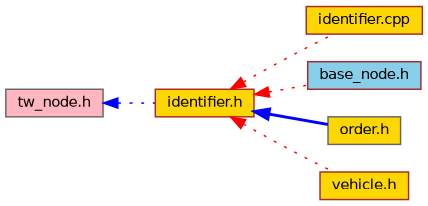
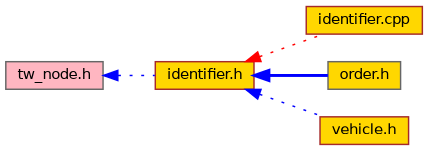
node "base_node.h": removed
edge "vehicle.h" -> "identifier.h": color red -> blue
